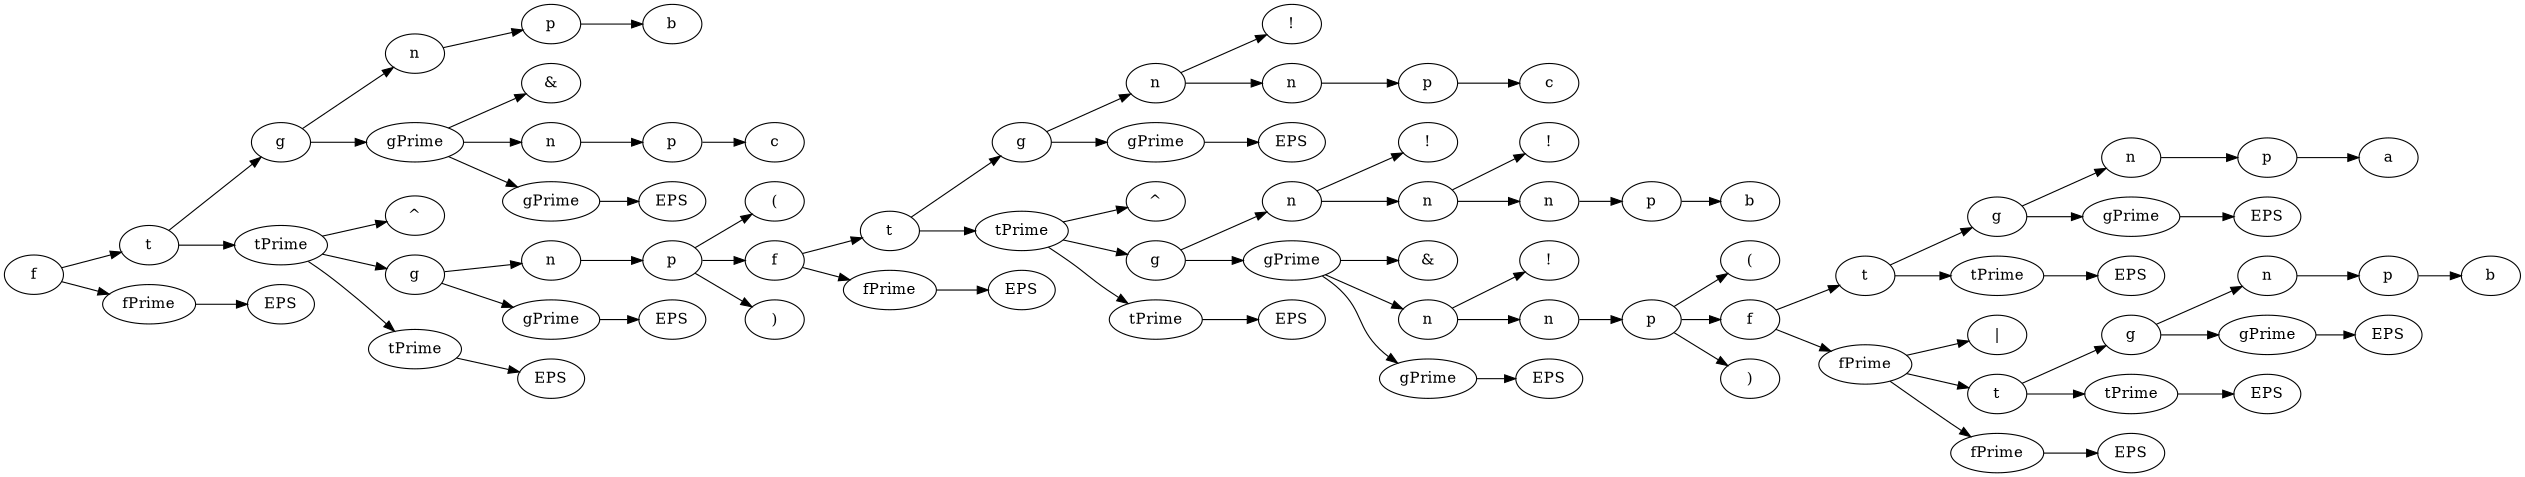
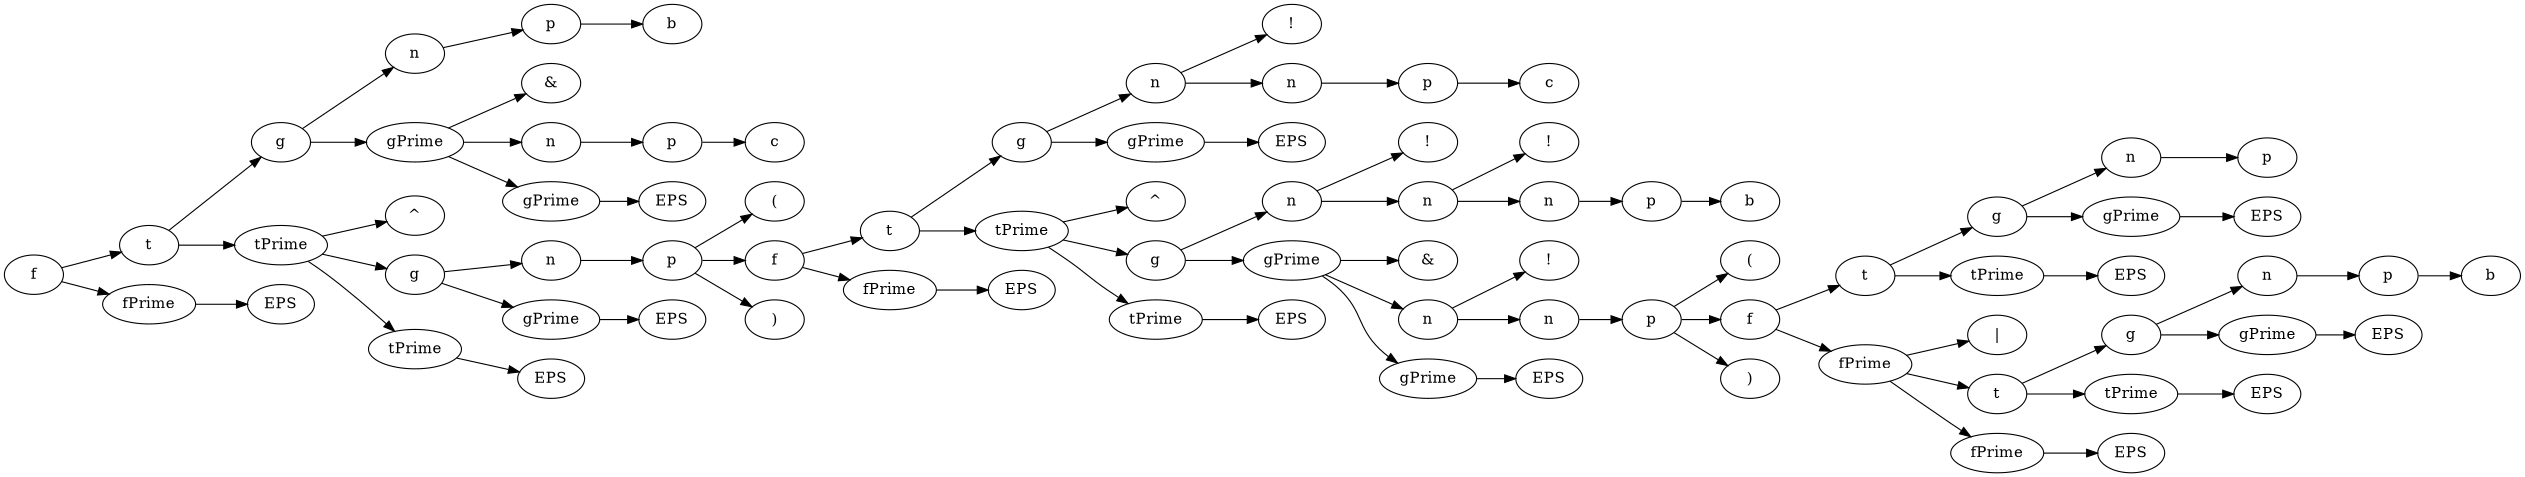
node "a": removed
